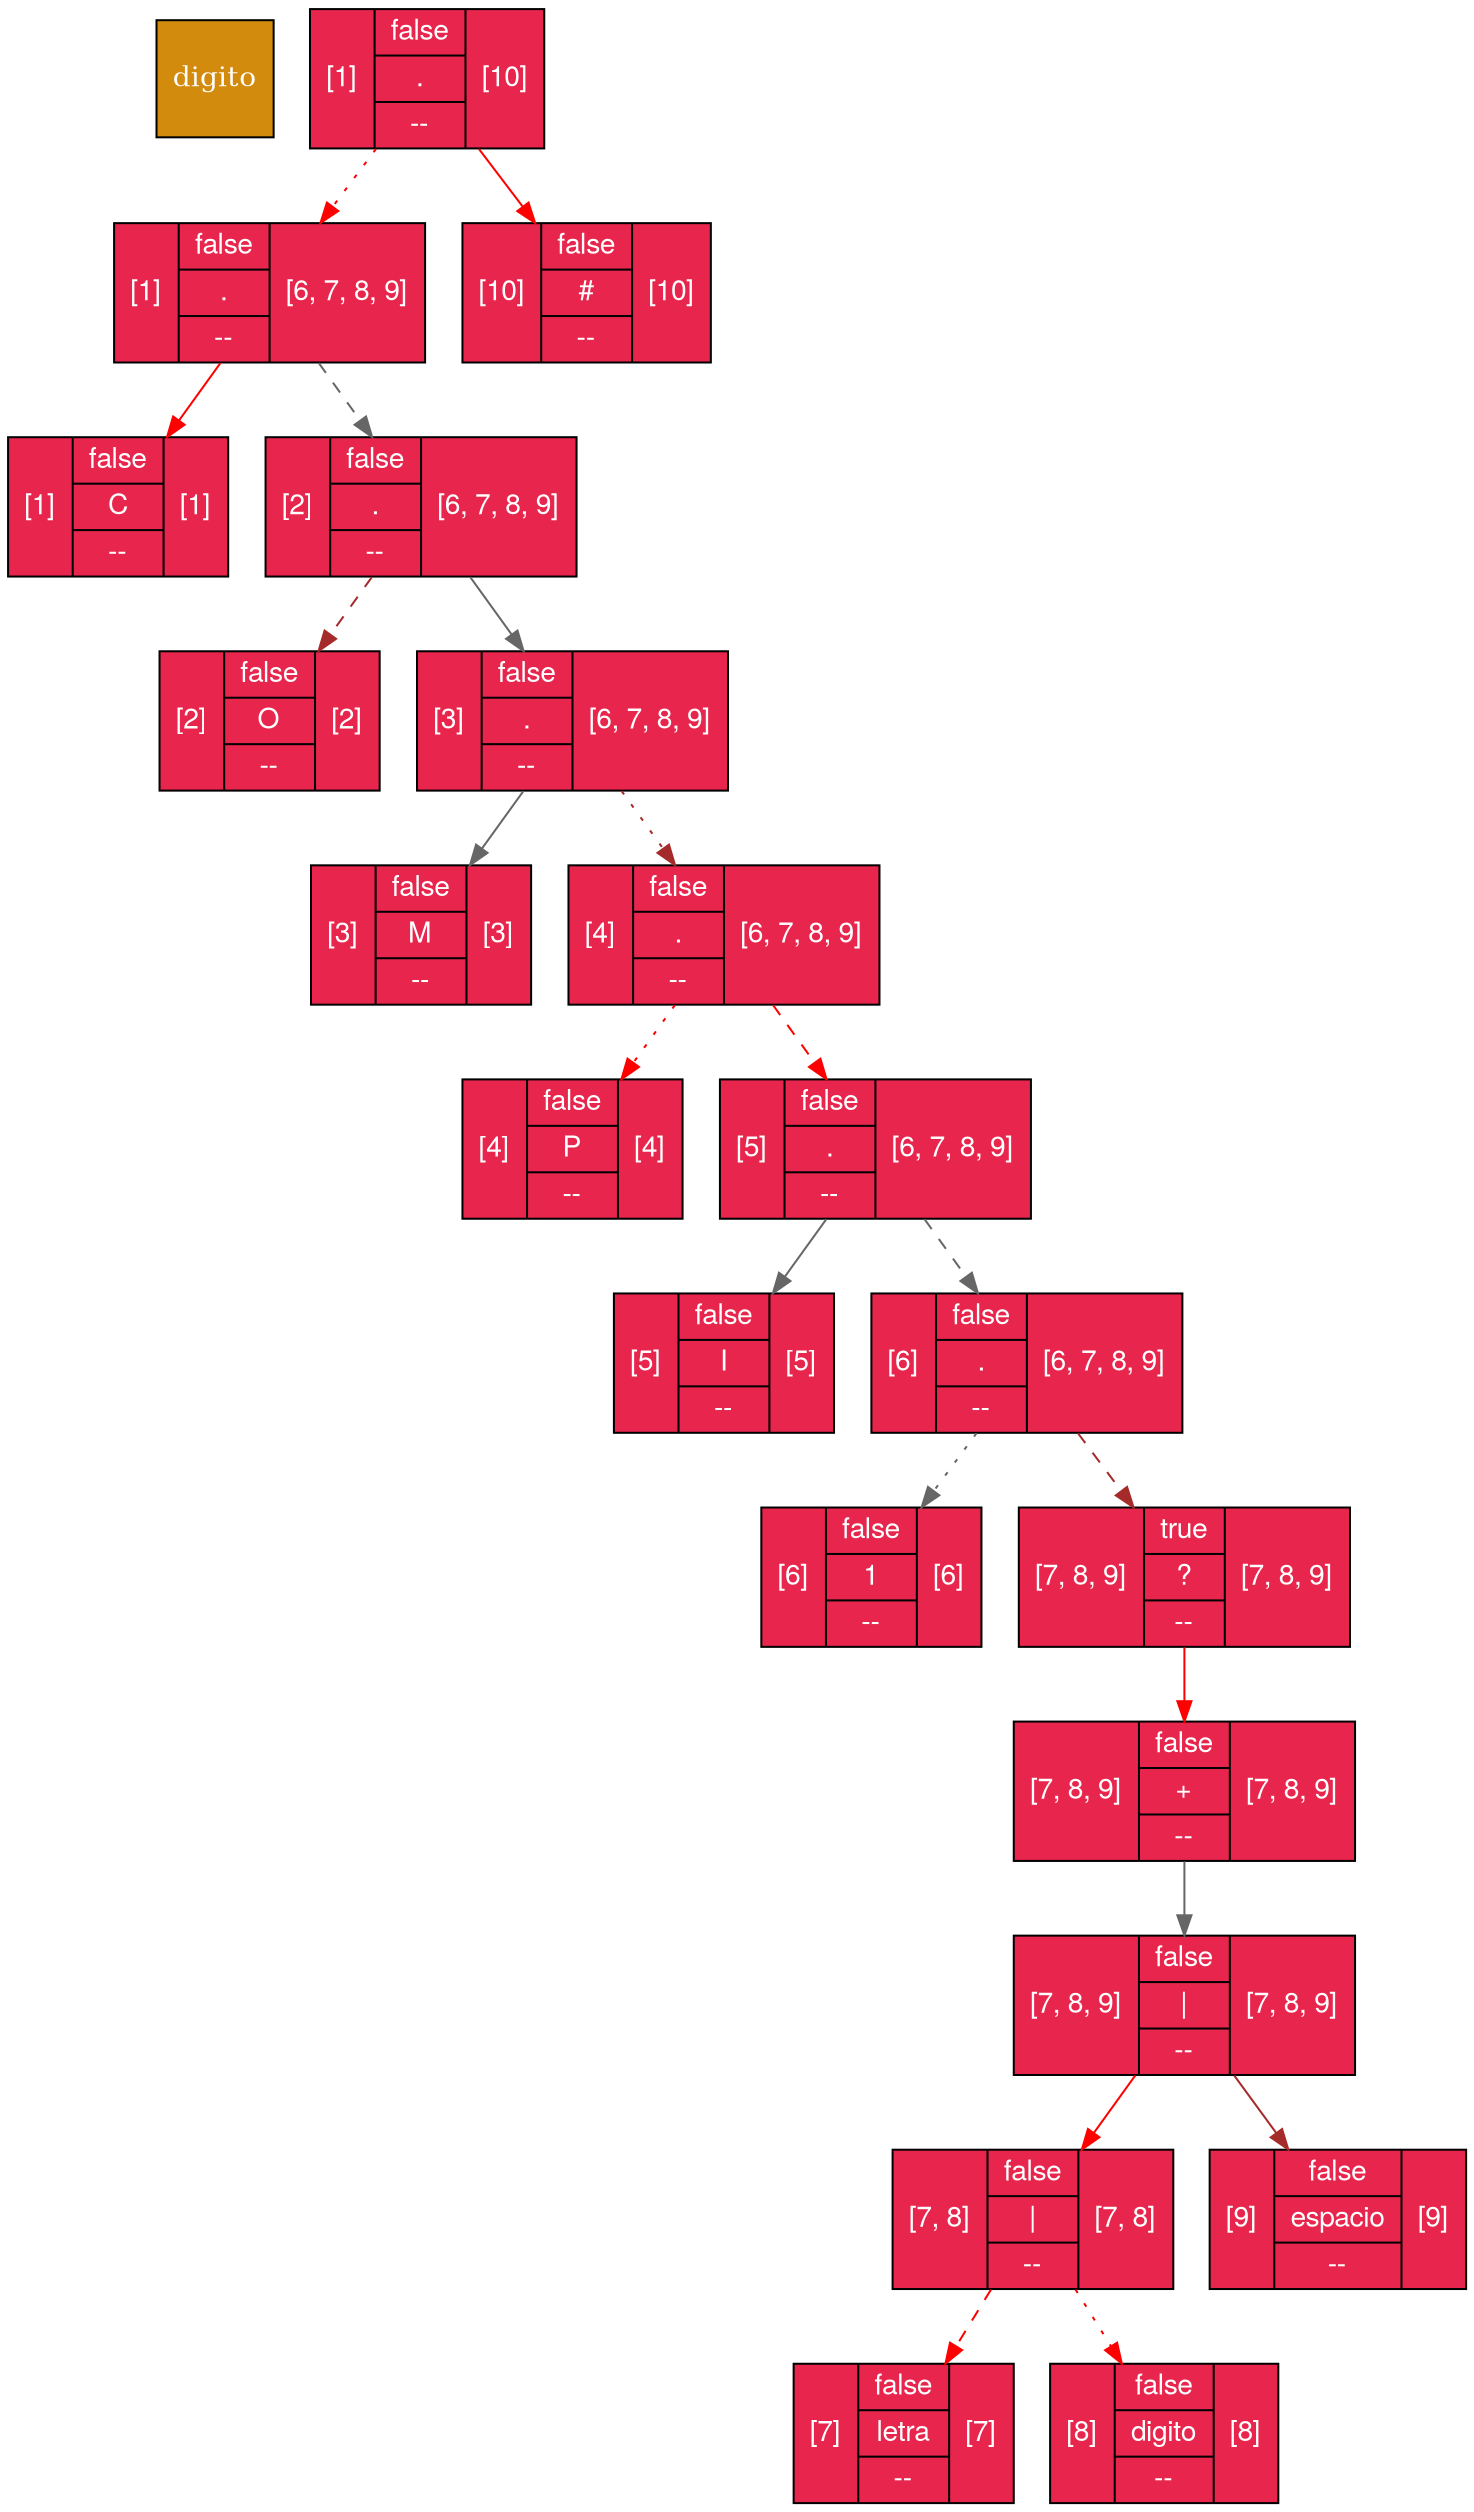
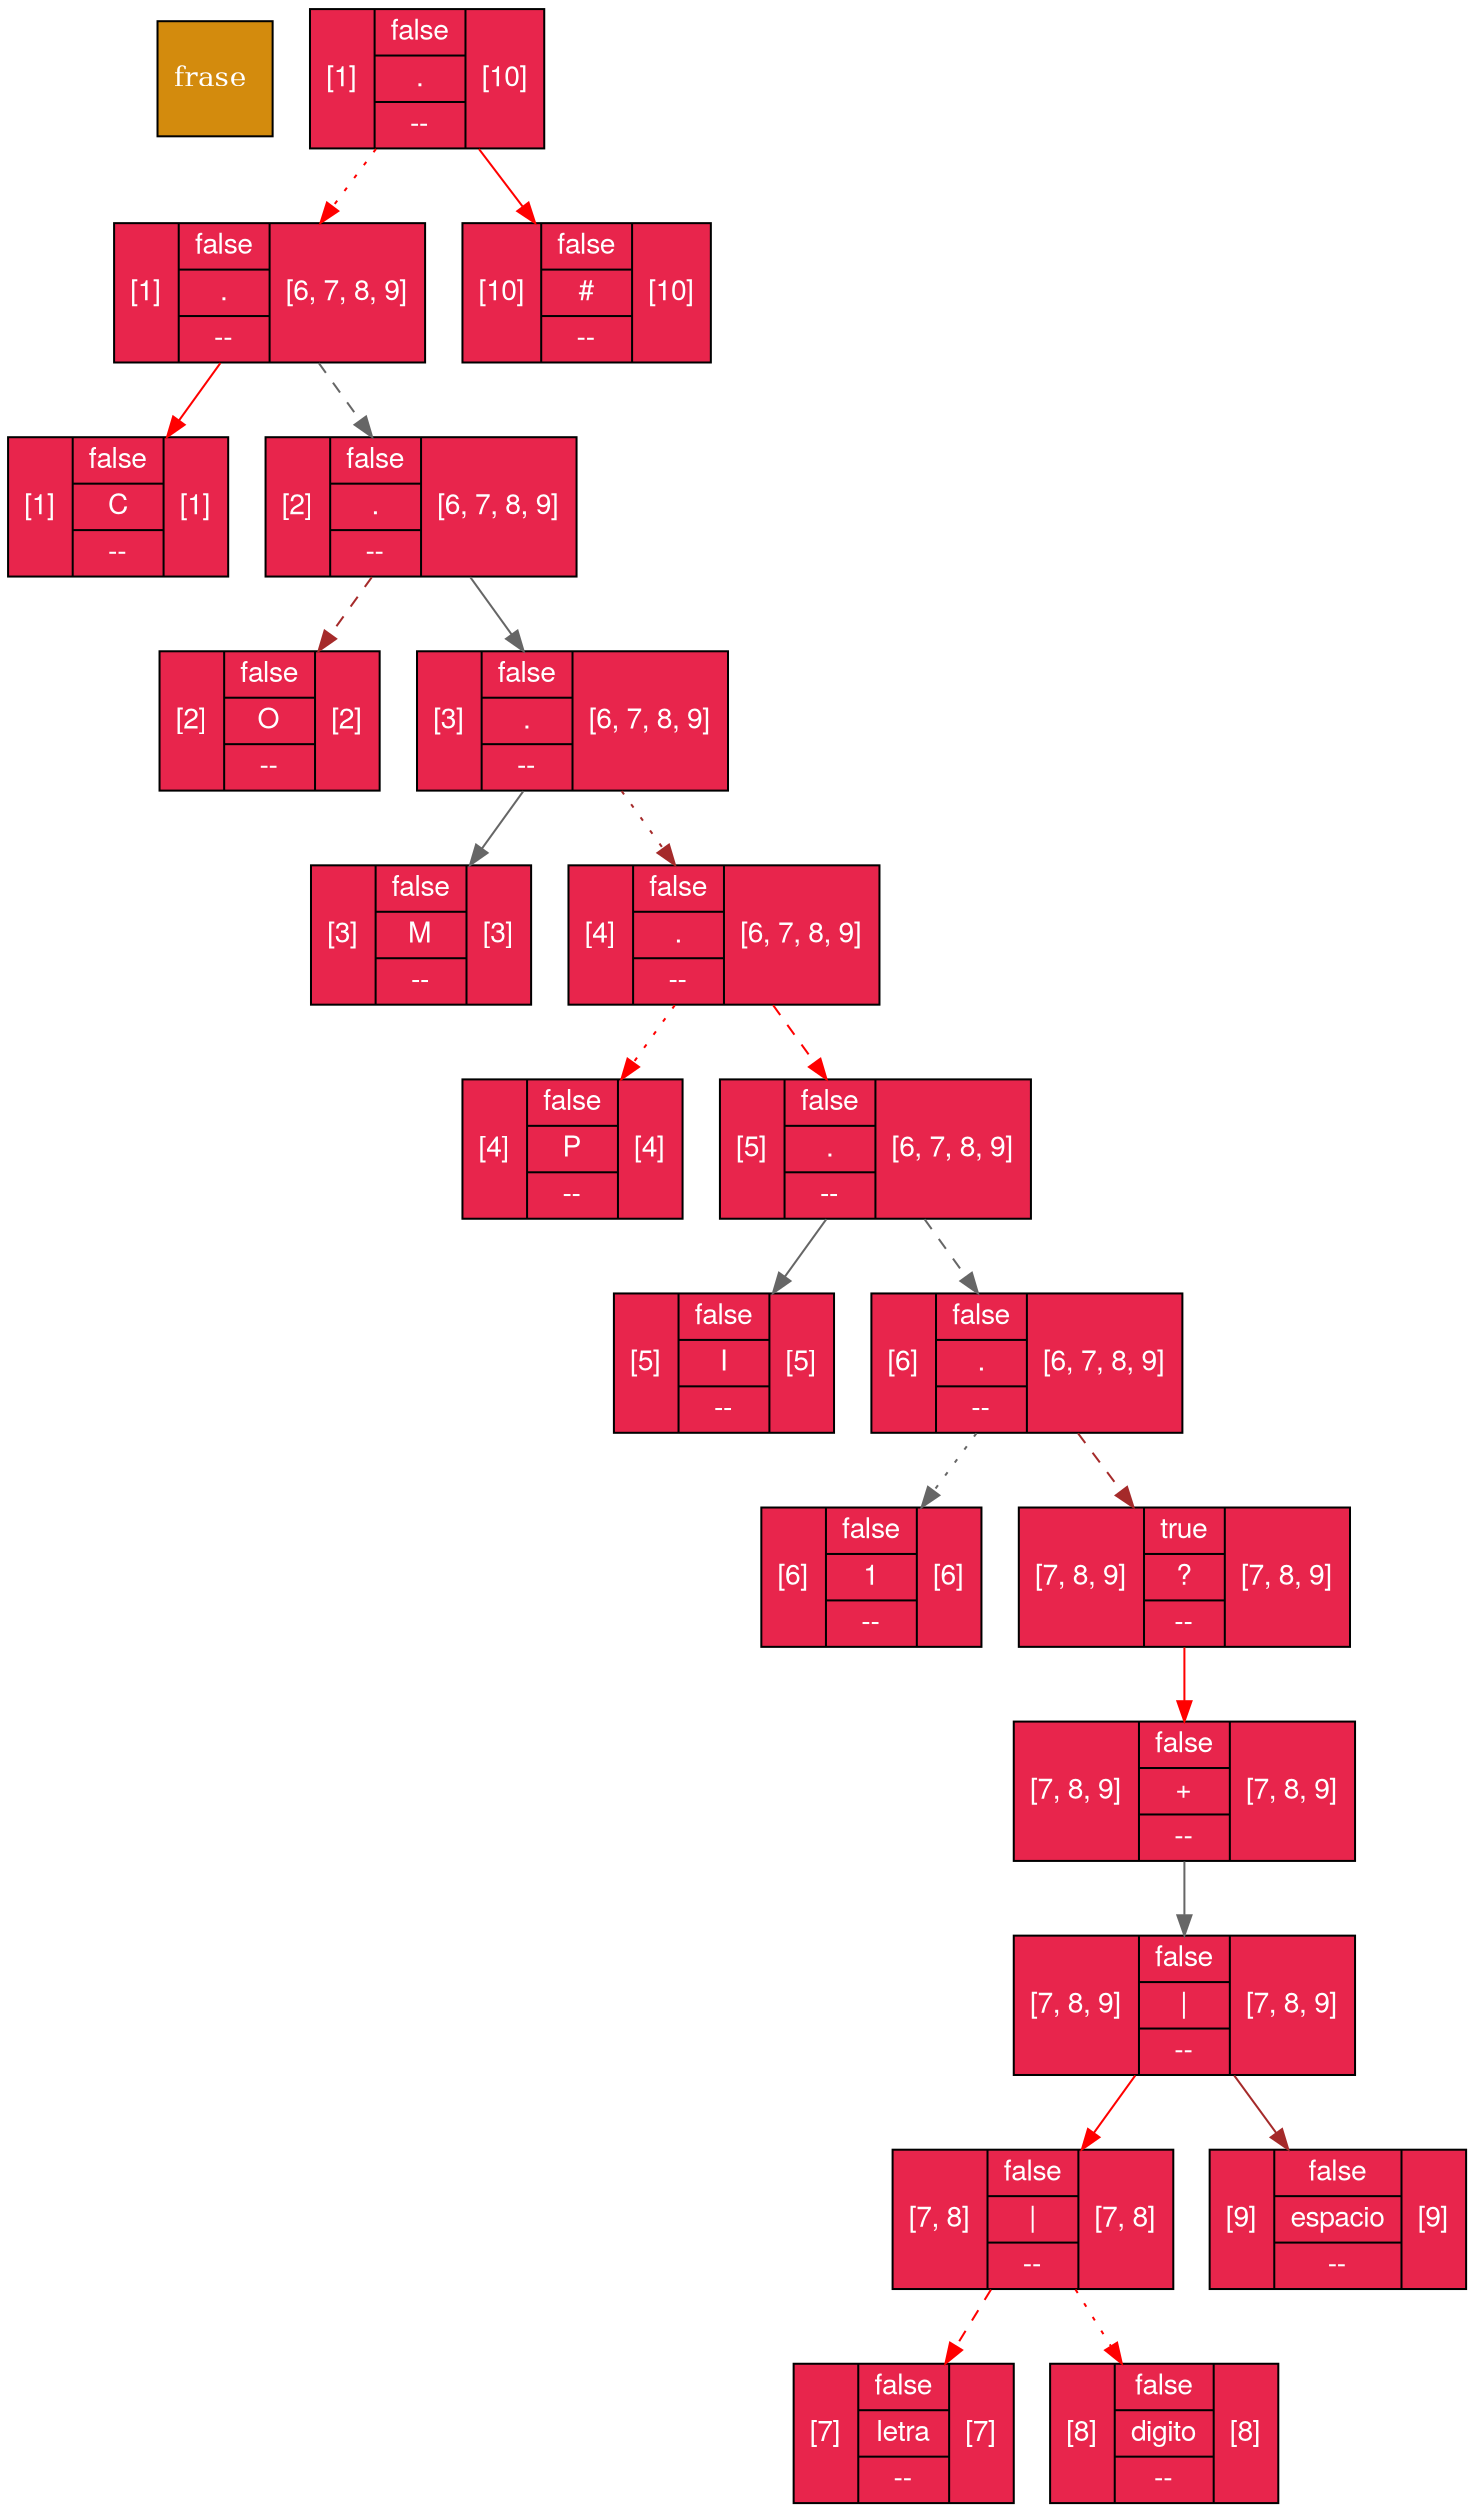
node "digito": label "digito" -> "frase"
